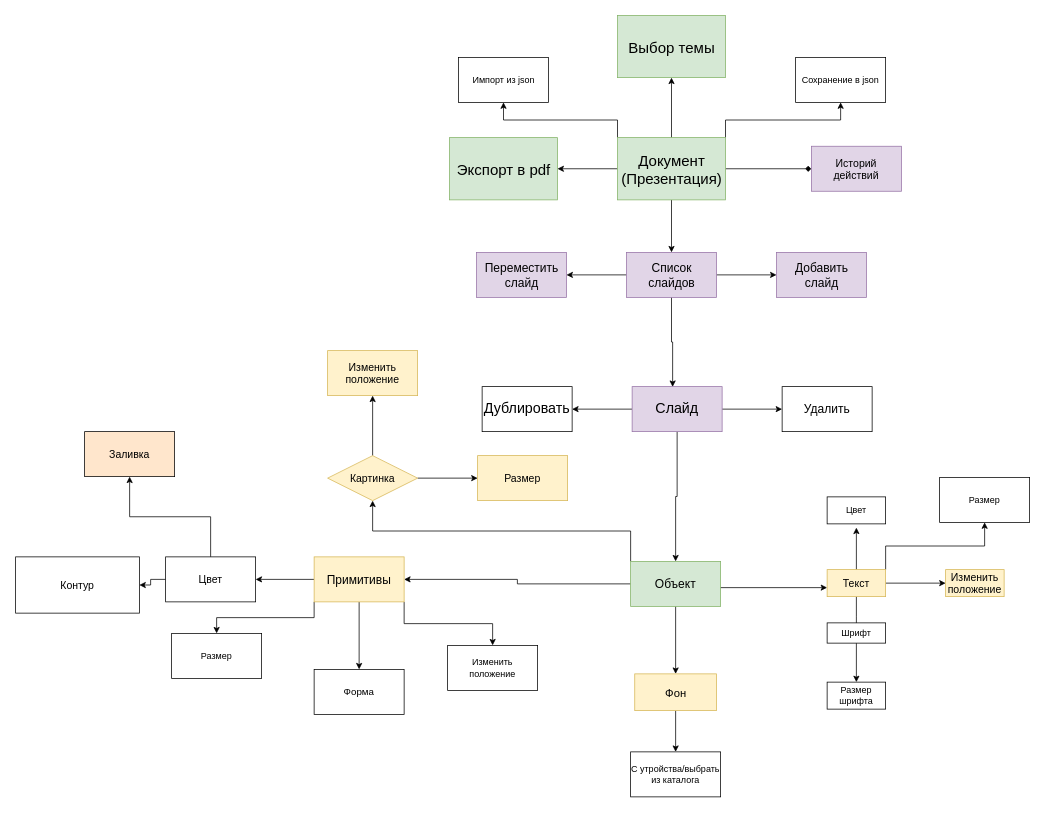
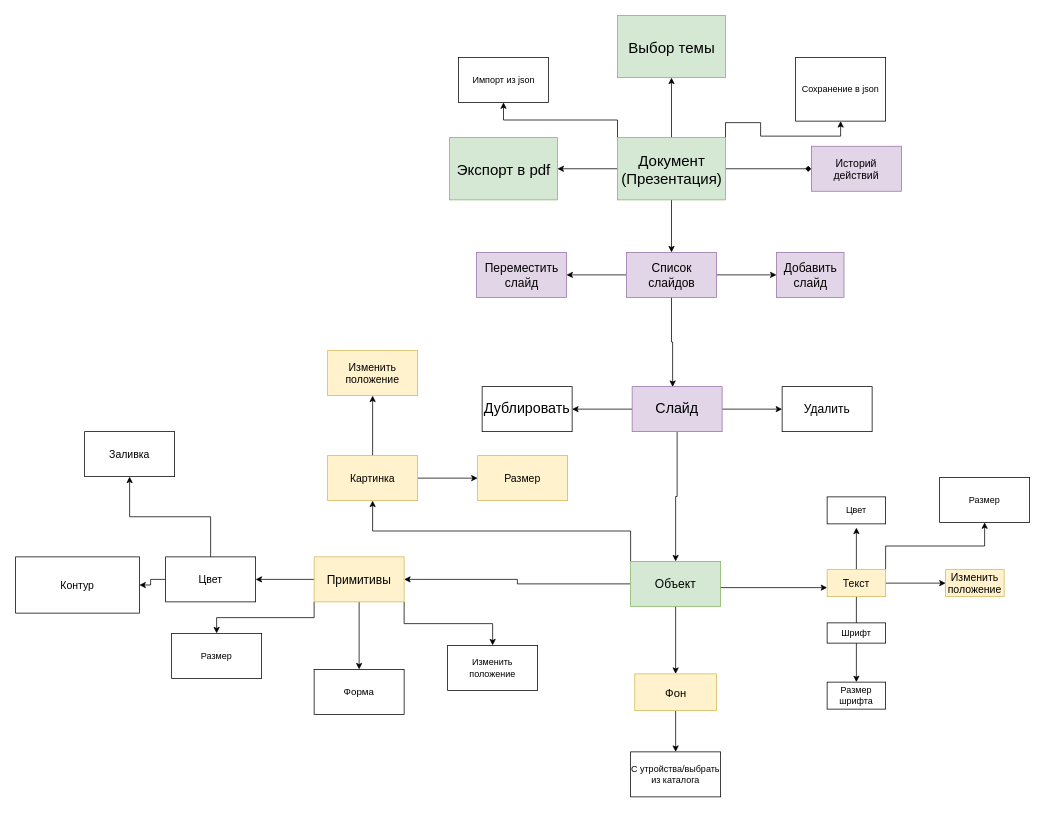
node "Сохранение в json": size 90x45 -> 90x64
node "Добавить слайд": size 90x45 -> 68x45
node "Заливка": fillcolor #ffe6cc -> #ffffff
node "Картинка": shape diamond -> rectangle
